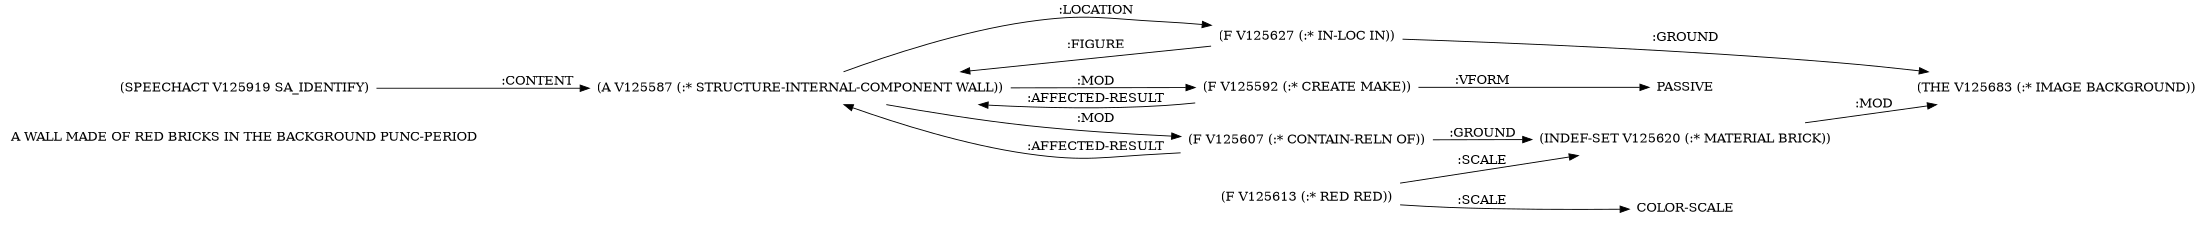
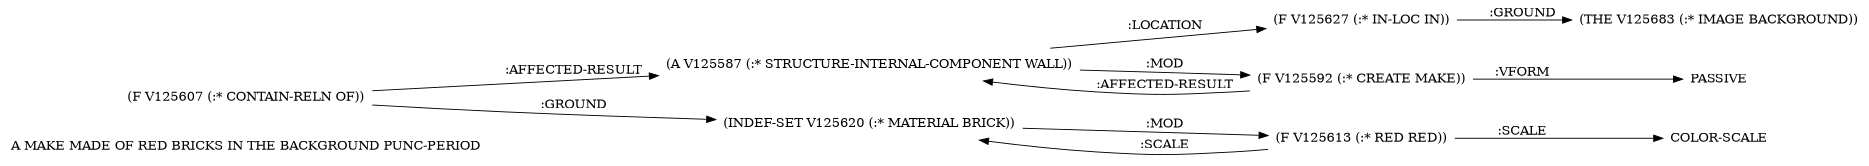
edge "(F V125627 (:* IN-LOC IN))" -> "(A V125587 (:* STRUCTURE-INTERNAL-COMPONENT WALL))": removed, label ":FIGURE"
node "(SPEECHACT V125919 SA_IDENTIFY)": removed
edge "(INDEF-SET V125620 (:* MATERIAL BRICK))" -> "(THE V125683 (:* IMAGE BACKGROUND))": now "(INDEF-SET V125620 (:* MATERIAL BRICK))" -> "(F V125613 (:* RED RED))"
edge "(A V125587 (:* STRUCTURE-INTERNAL-COMPONENT WALL))" -> "(F V125607 (:* CONTAIN-RELN OF))": removed, label ":MOD"
node "A WALL MADE OF RED BRICKS IN THE BACKGROUND PUNC-PERIOD": label "A WALL MADE OF RED BRICKS IN THE BACKGROUND PUNC-PERIOD" -> "A MAKE MADE OF RED BRICKS IN THE BACKGROUND PUNC-PERIOD"
